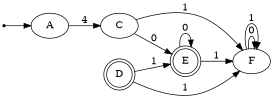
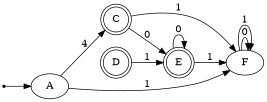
node "C": shape ellipse -> doublecircle
edge "D" -> "F": now "A" -> "F"
